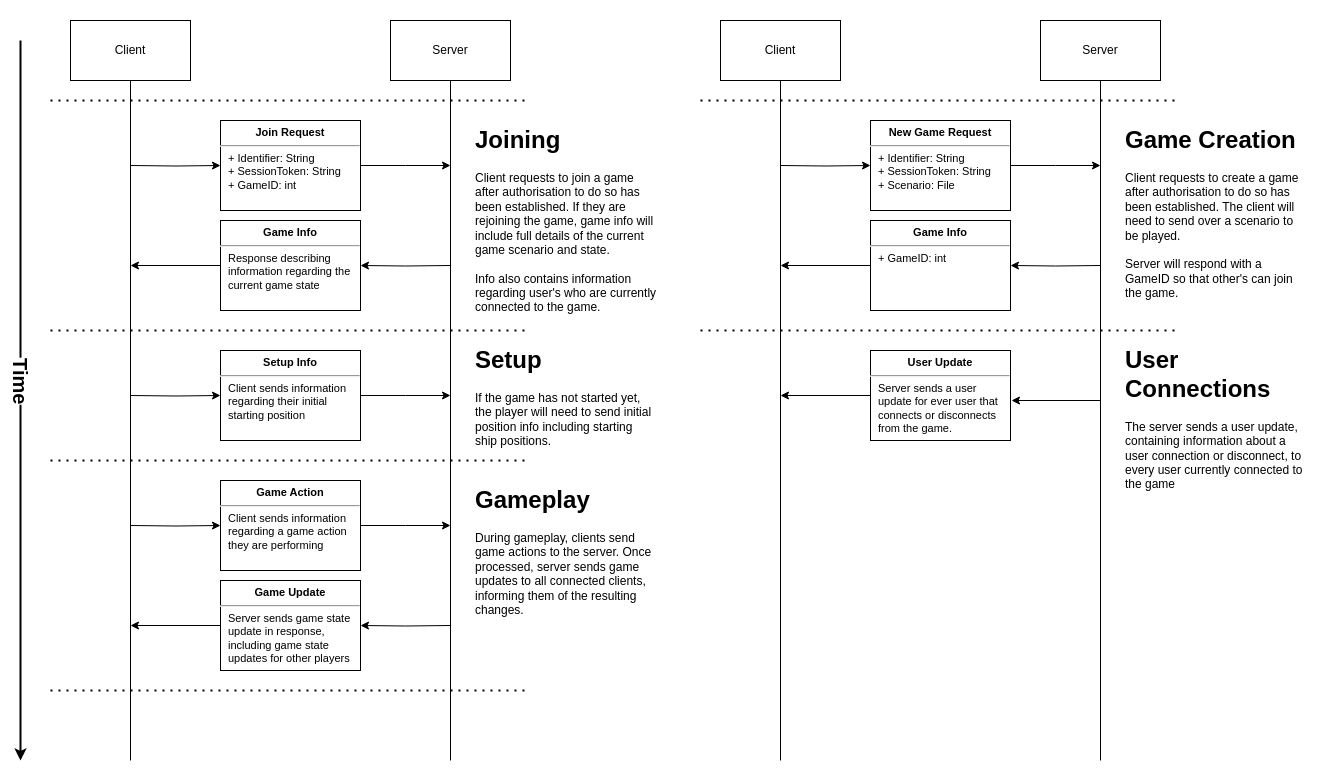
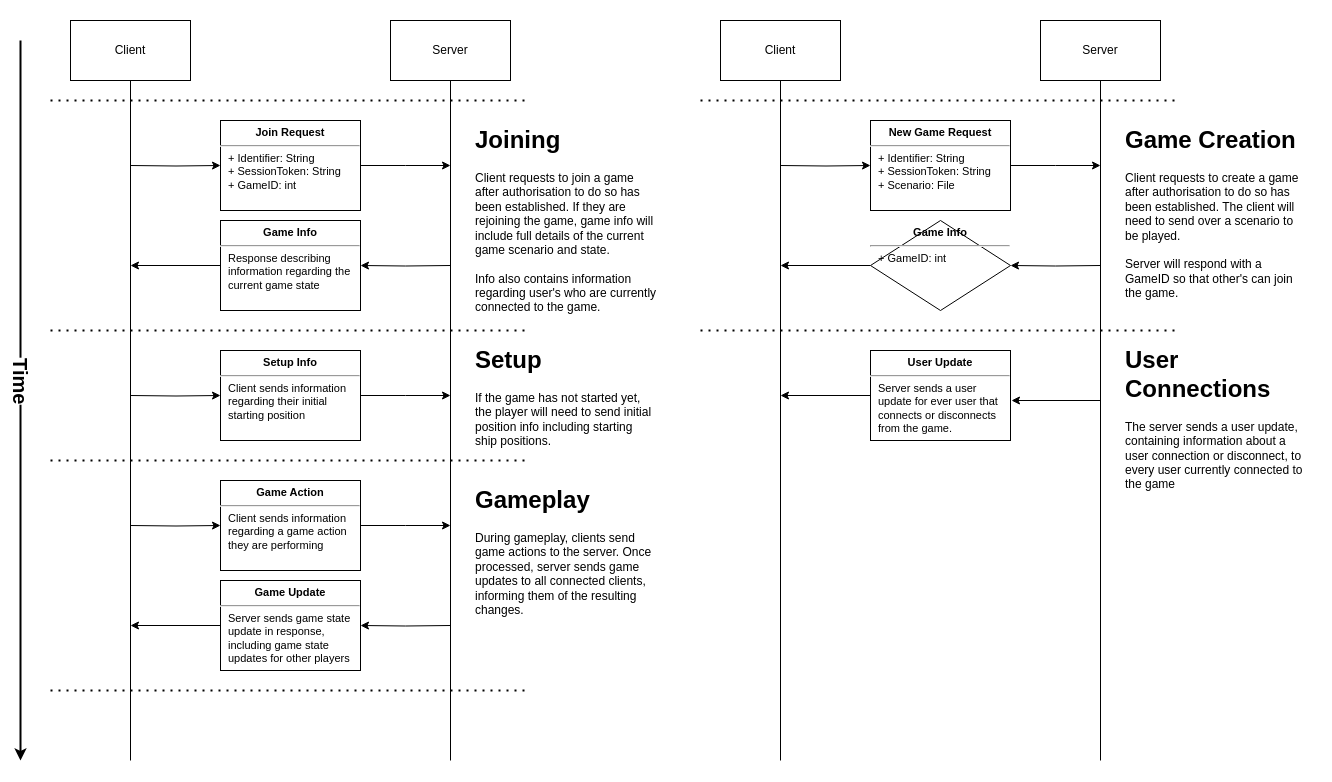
node "Game Info + GameID: int": shape rectangle -> diamond
